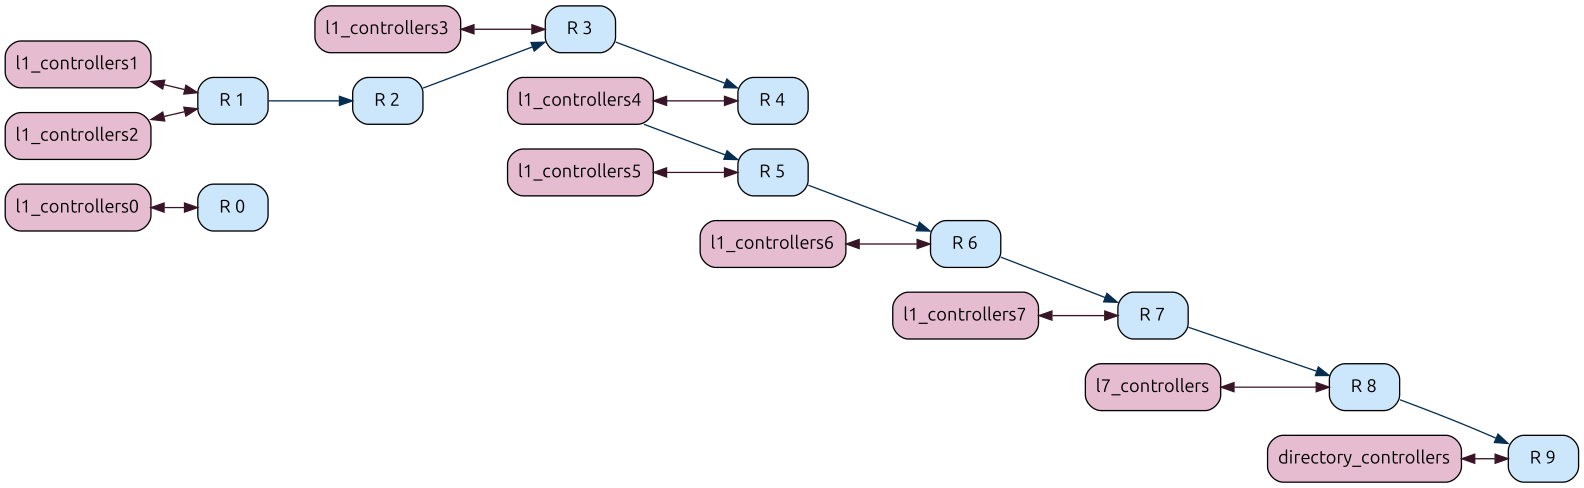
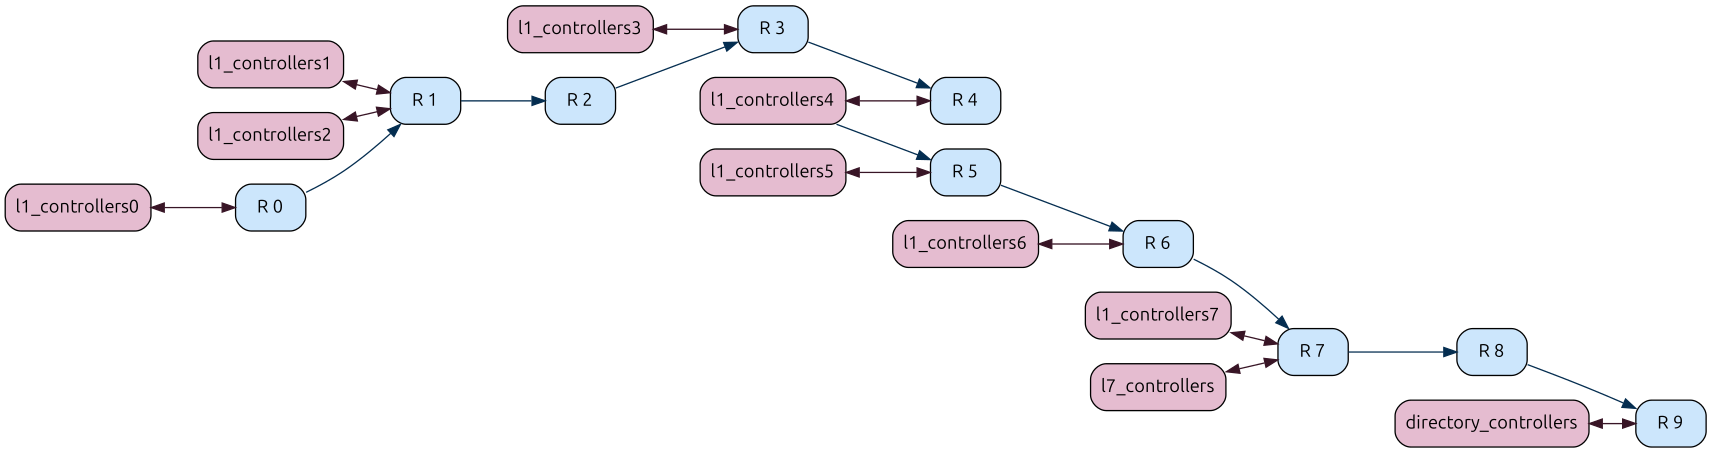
edge "R 1" -- "R 0": added
edge "l7_controllers" -- "R 8": now "l7_controllers" -- "R 7"
